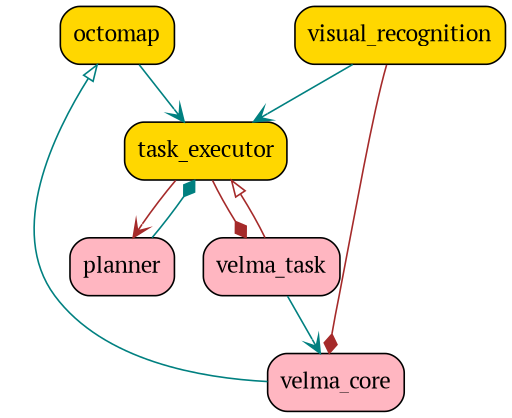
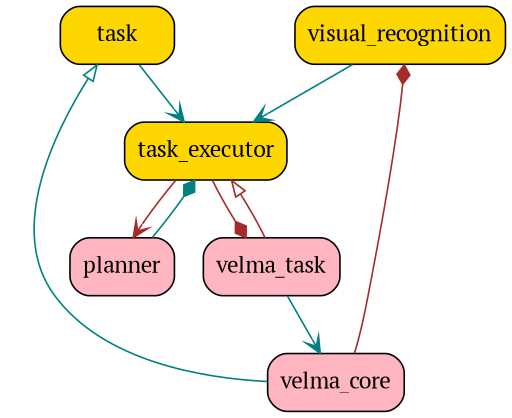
node "octomap": label "octomap" -> "task"
edge "visual_recognition" -> "velma_core": reversed
